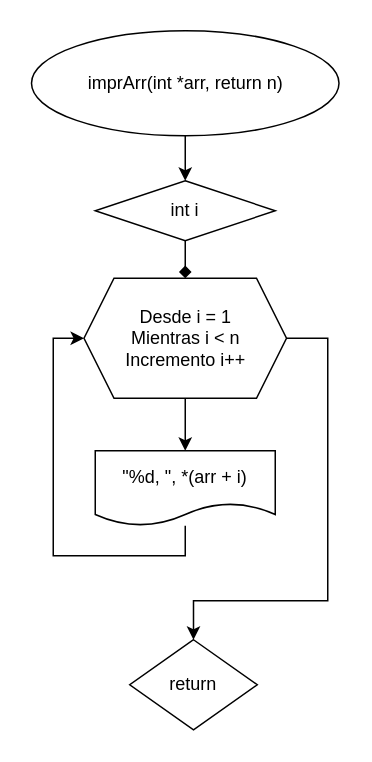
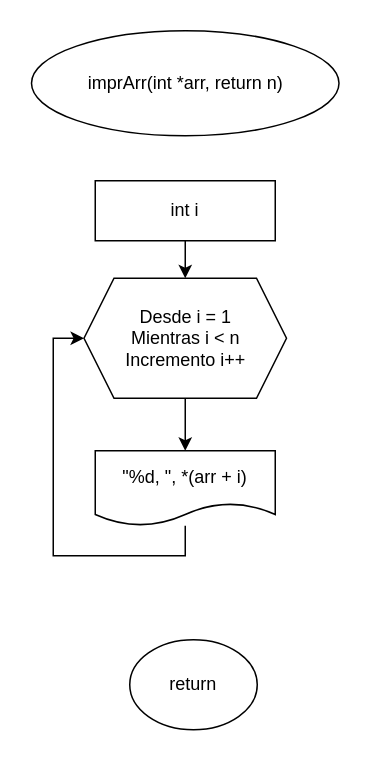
edge "imprArr(int *arr, return n)" -> "int i": removed
node "int i": shape diamond -> rectangle
edge "int i" -> "Desde i = 1 Mientras i < n Incremento i++": arrowhead diamond -> classic
edge "Desde i = 1 Mientras i < n Incremento i++" -> "return": removed
node "return": shape diamond -> ellipse
